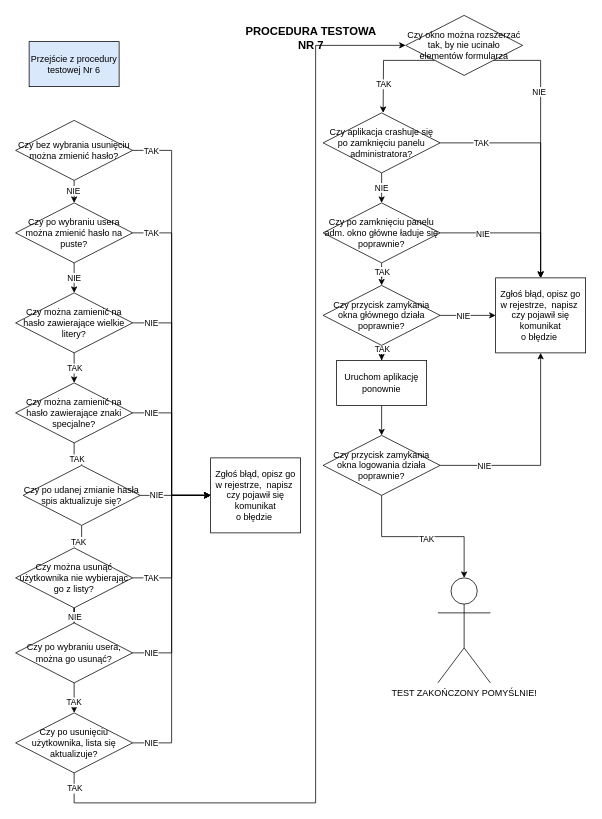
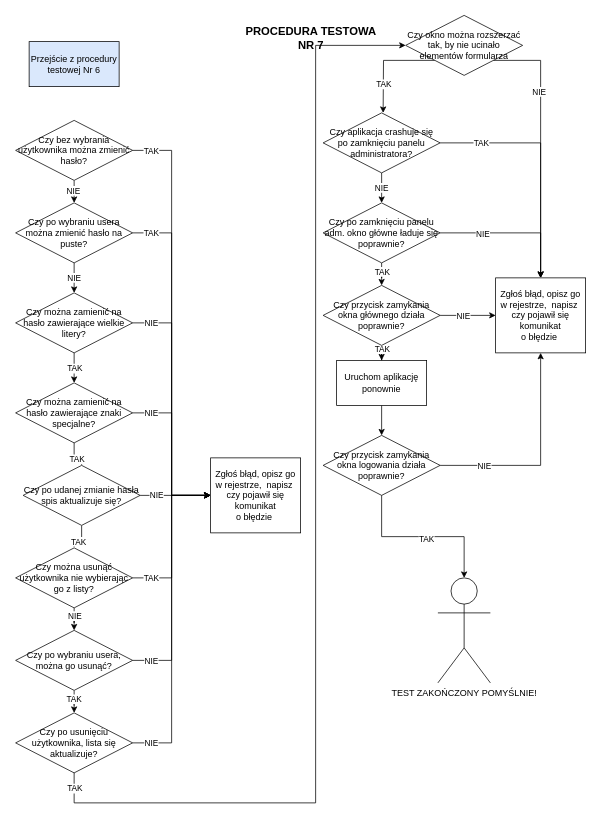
node "Czy bez wybrania usunięciu można zmienić hasło?": label "Czy bez wybrania usunięciu można zmienić hasło?" -> "Czy bez wybrania użytkownika można zmienić hasło?"
node "Czy po wybraniu usera, można go usunąć?": moved (74, 653) -> (74, 660)
